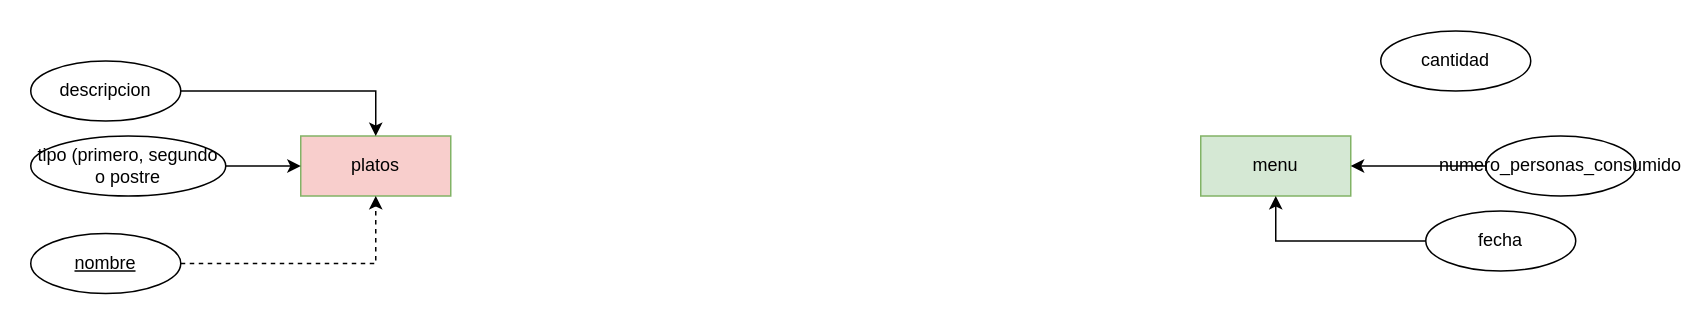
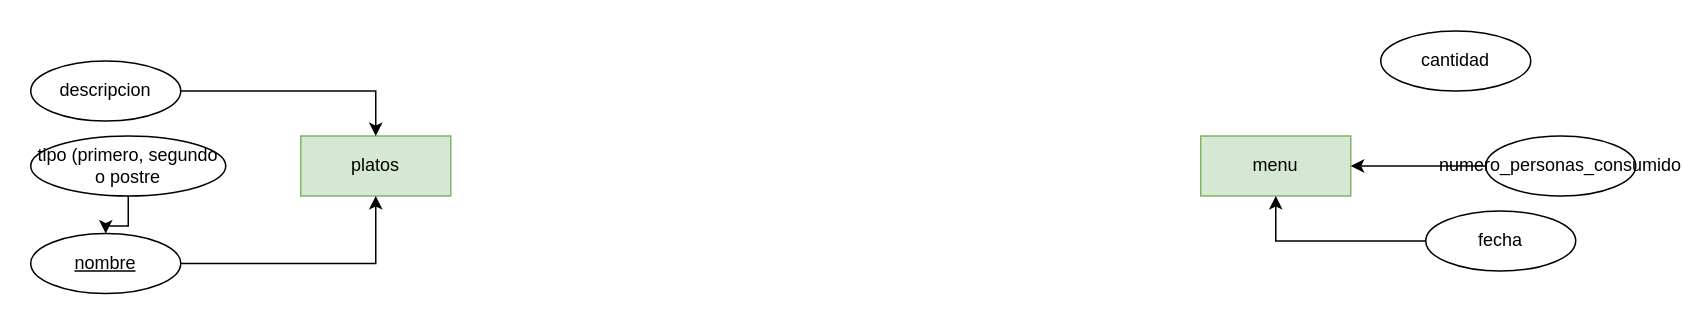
edge "tipo (primero, segundo o postre" -> "platos": now "tipo (primero, segundo o postre" -> "nombre"
node "platos": fillcolor #f8cecc -> #d5e8d4
edge "nombre" -> "platos": style dashed -> solid
